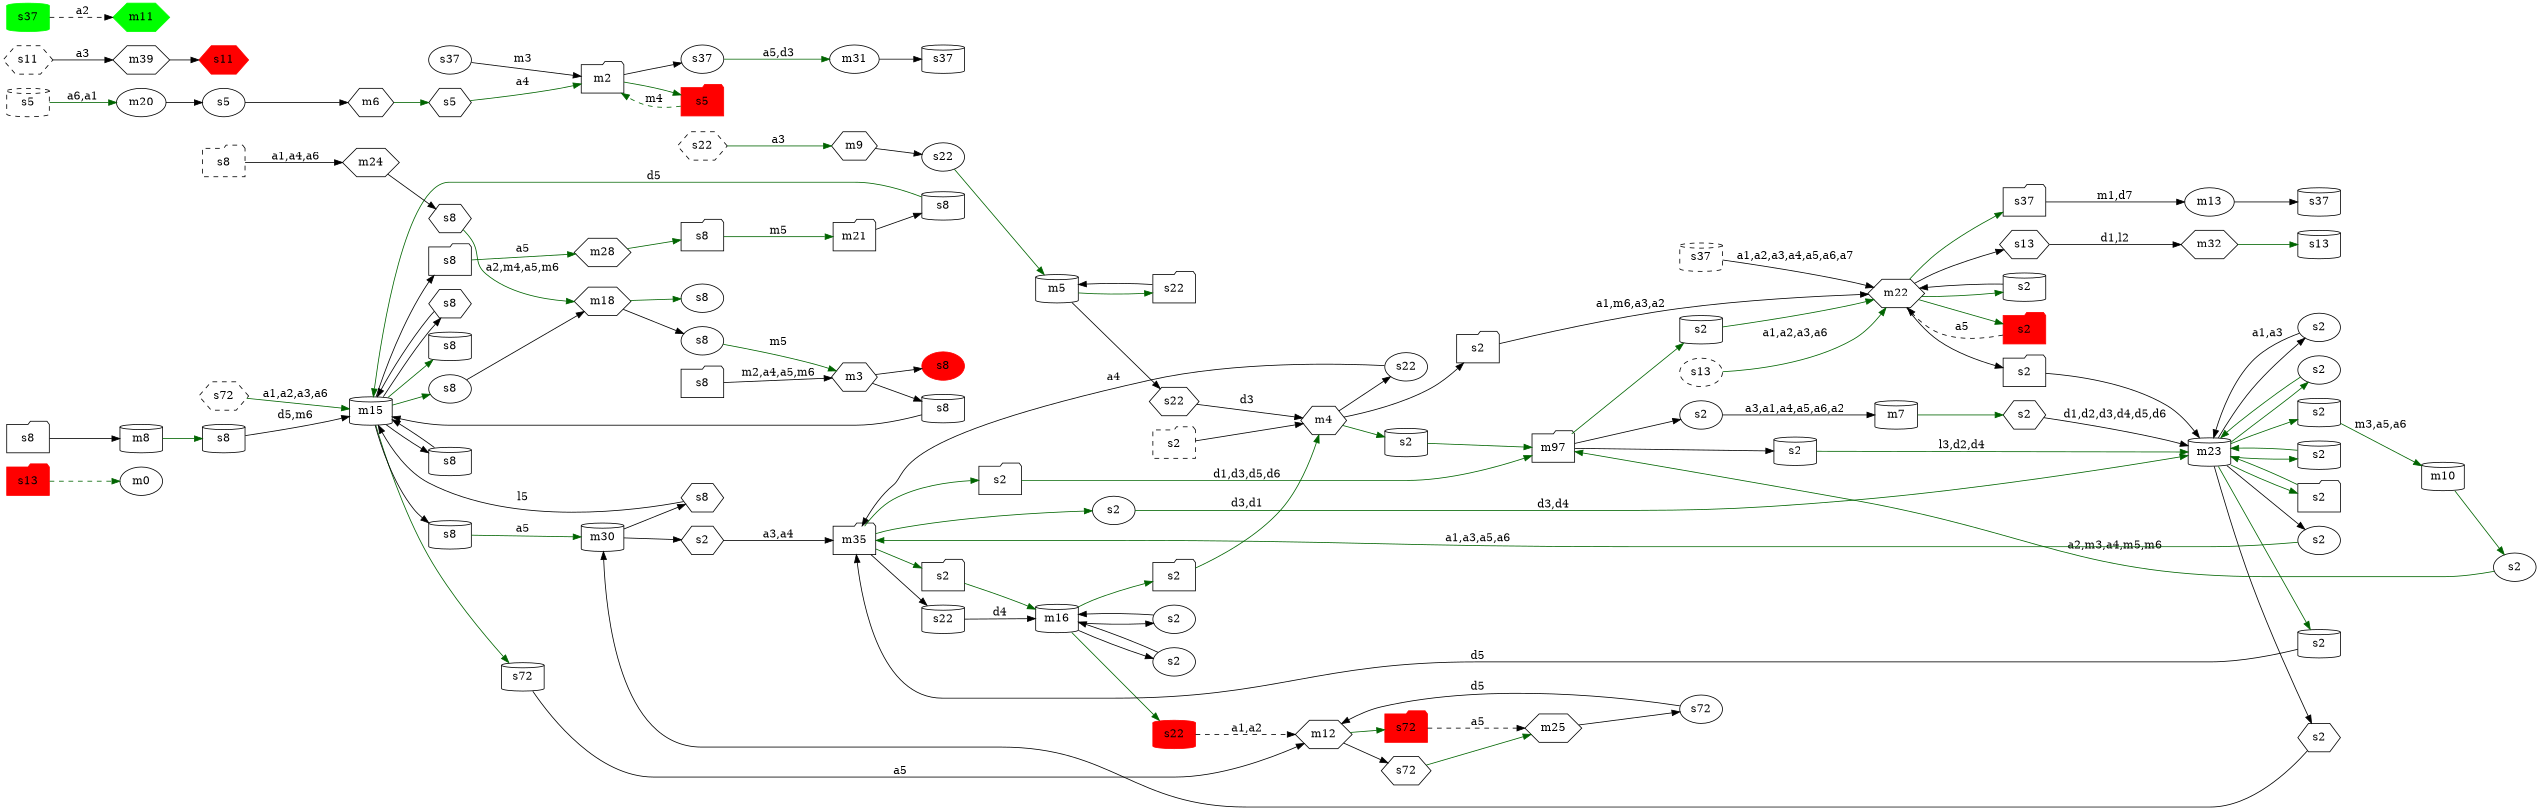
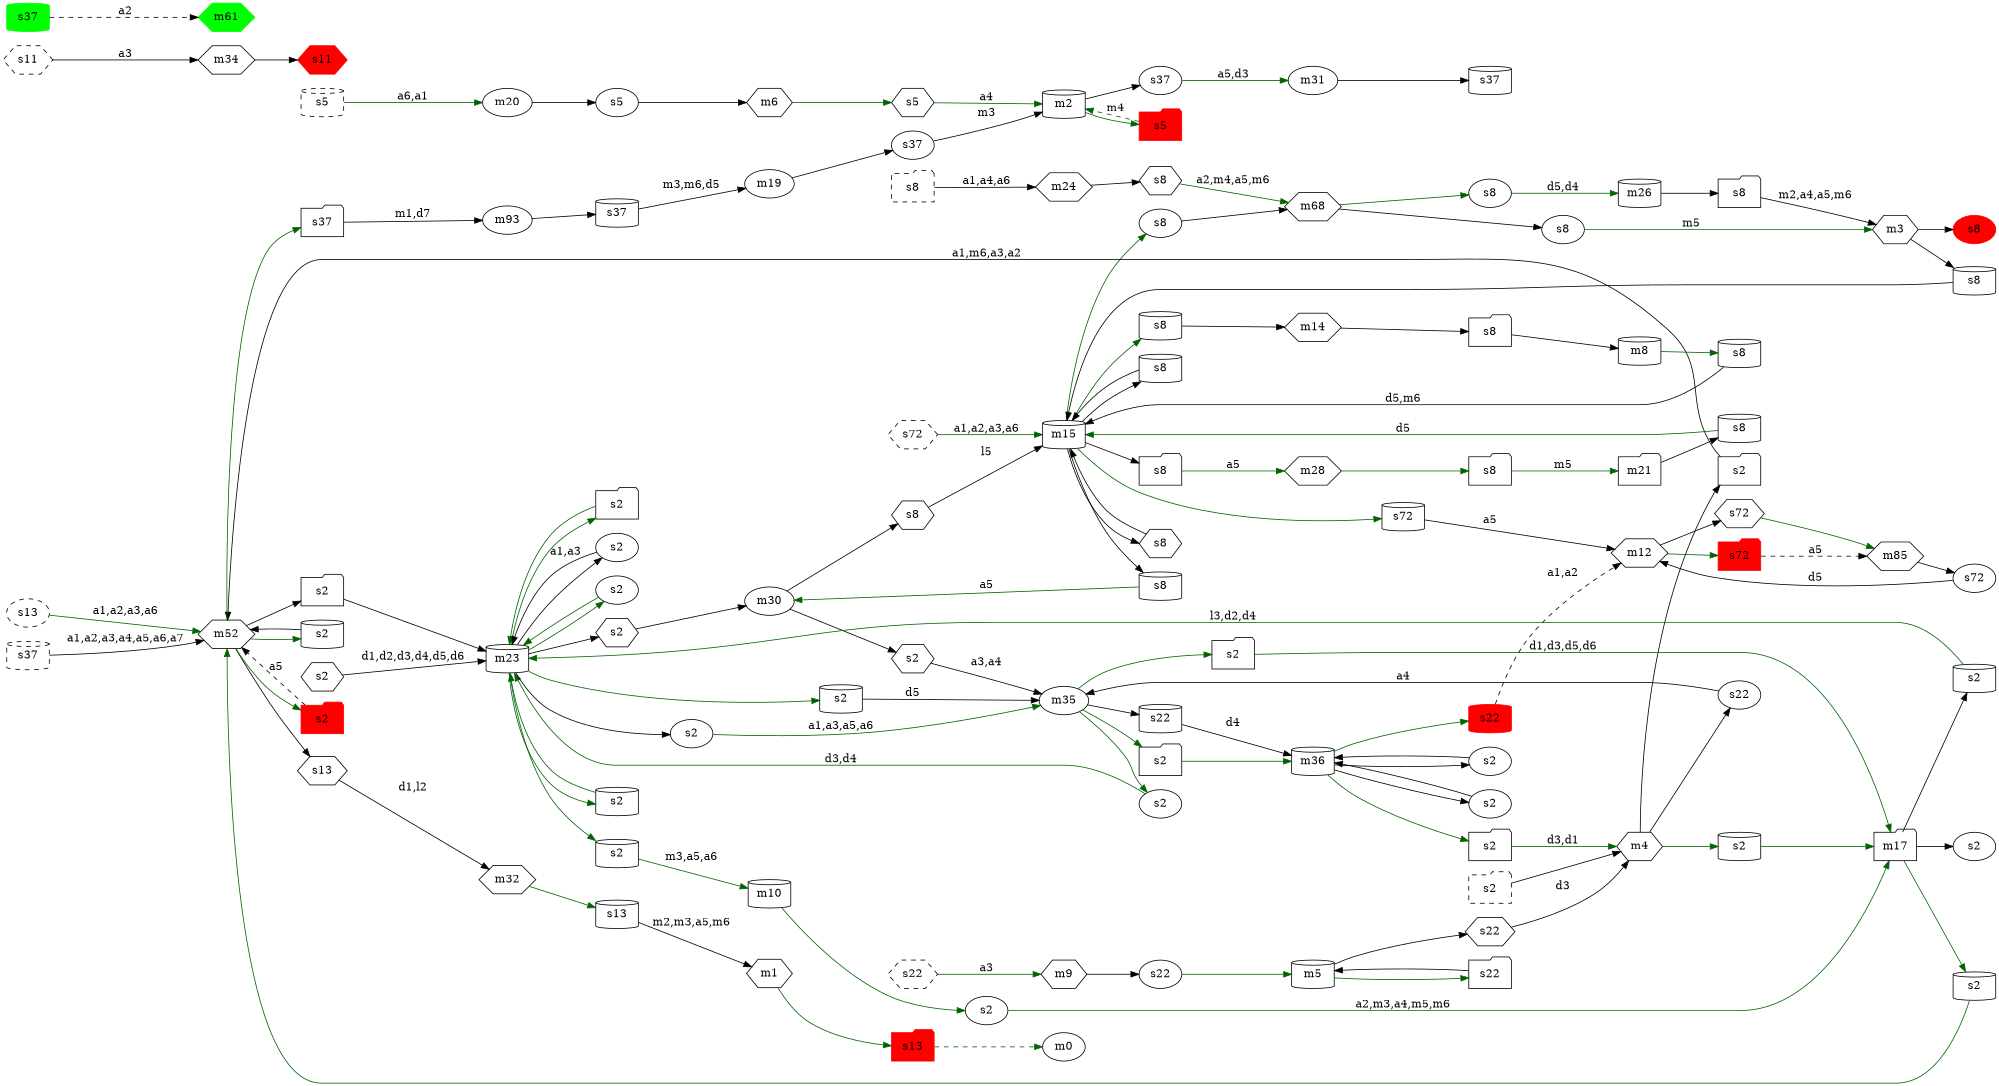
node "m11": label "m11" -> "m61"
node "m39": label "m39" -> "m34"
node "m2": shape folder -> cylinder
node "m19": added
node "m26": added
node "m13": label "m13" -> "m93"
node "m22": label "m22" -> "m52"
node "m18": label "m18" -> "m68"
node "m14": added
node "m7": removed
node "m97": label "m97" -> "m17"
node "m30": shape cylinder -> ellipse
node "m35": shape folder -> ellipse
node "m16": label "m16" -> "m36"
node "m25": label "m25" -> "m85"
node "m1": added
